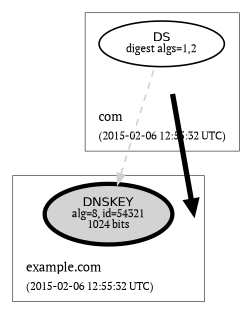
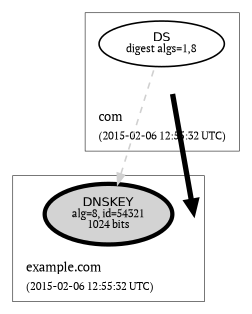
node "DS": text "digest algs=1,2" -> "digest algs=1,8"
